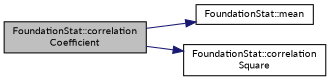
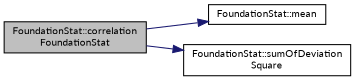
node "FoundationStat::correlation Coefficient": label "FoundationStat::correlation Coefficient" -> "FoundationStat::correlation FoundationStat"
node "FoundationStat::correlation Square": label "FoundationStat::correlation Square" -> "FoundationStat::sumOfDeviation Square"
